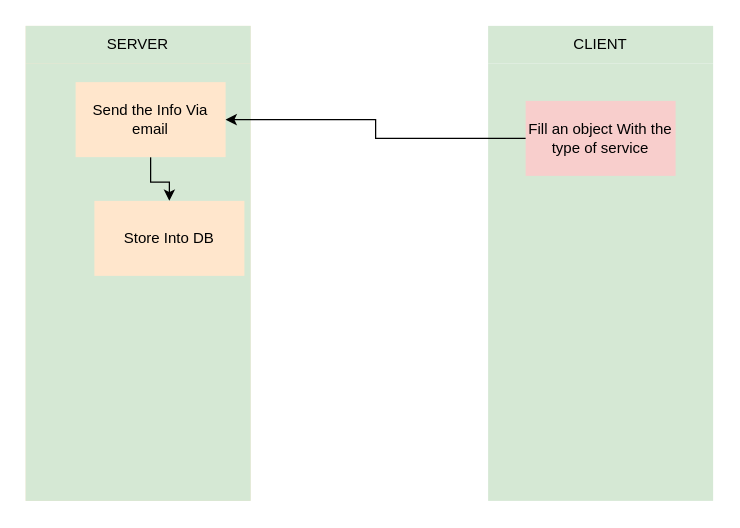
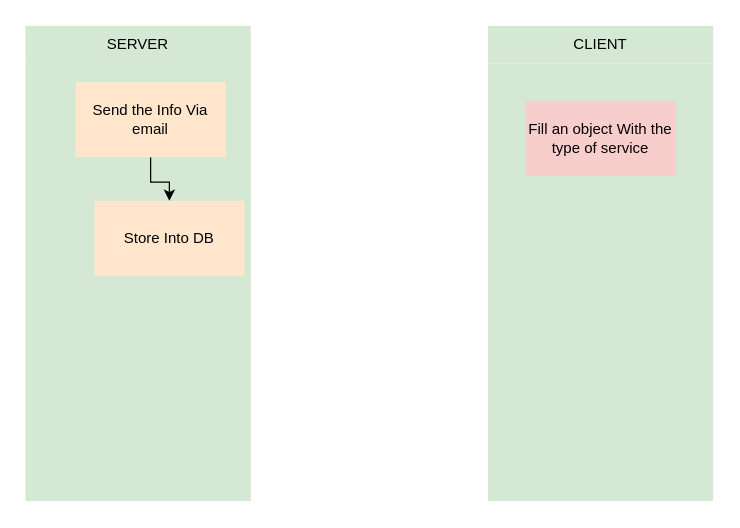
edge "Fill an object With the type of service" -> "Send the Info Via email": removed
